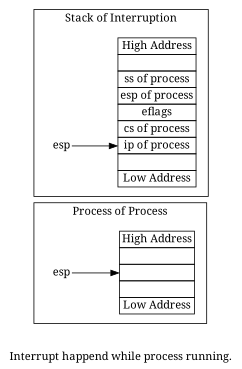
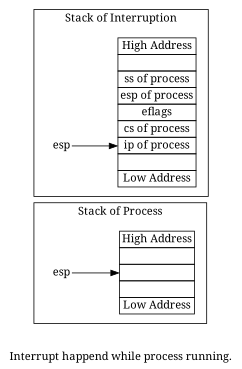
cluster "Process of Process": label "Process of Process" -> "Stack of Process"
